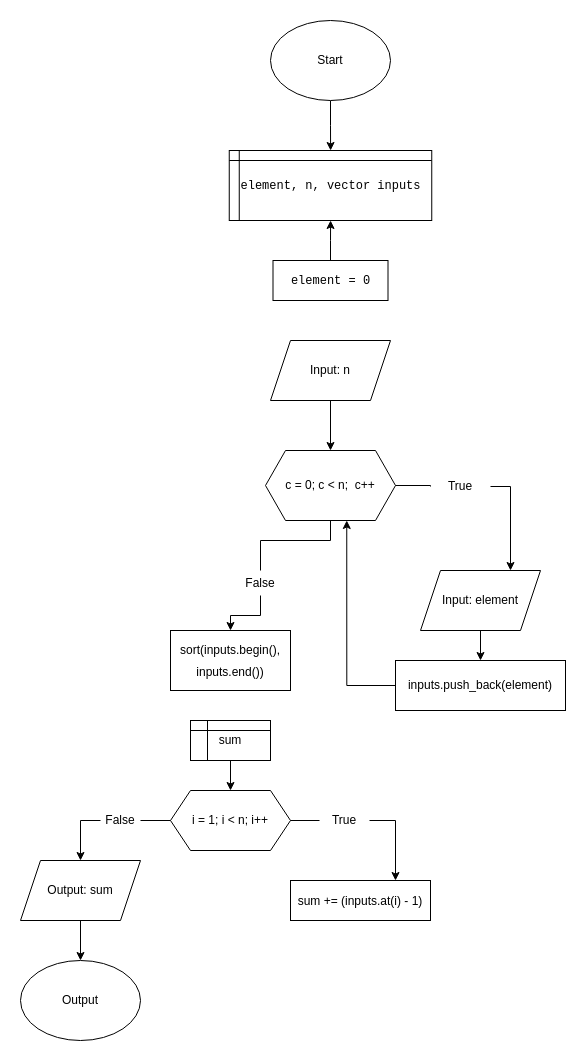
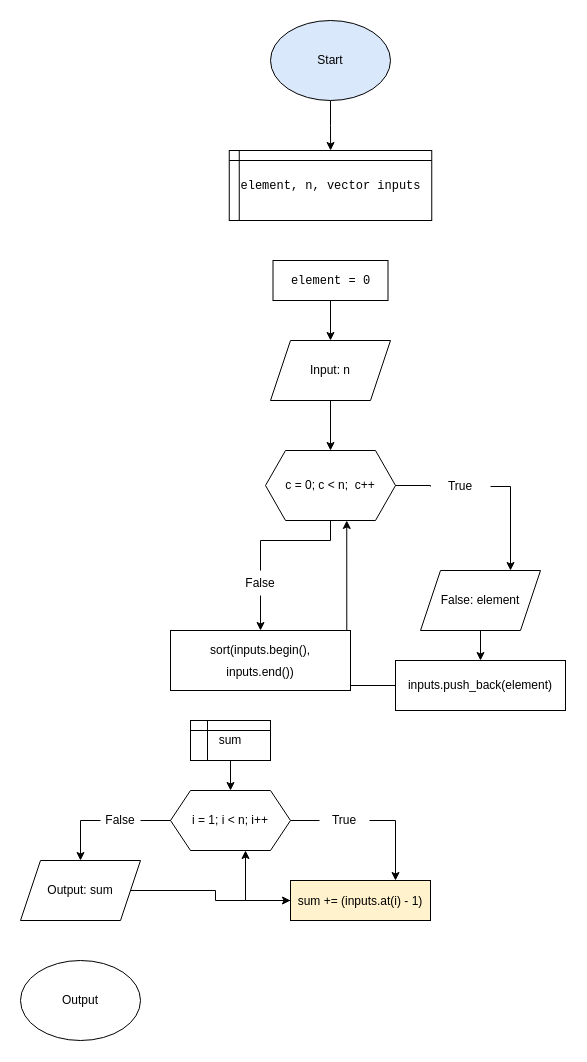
node "Start": fillcolor #ffffff -> #dae8fc
edge "element = 0" -> "element, n, vector inputs": now "element = 0" -> "Input: n"
node "Input: element": label "Input: element" -> "False: element"
node "sort(inputs.begin(), inputs.end())": size 120x60 -> 180x60
edge "sum += (inputs.at(i) - 1)" -> "i = 1; i < n; i++": added
node "sum += (inputs.at(i) - 1)": fillcolor #ffffff -> #fff2cc
edge "Output: sum" -> "Output": now "Output: sum" -> "sum += (inputs.at(i) - 1)"
